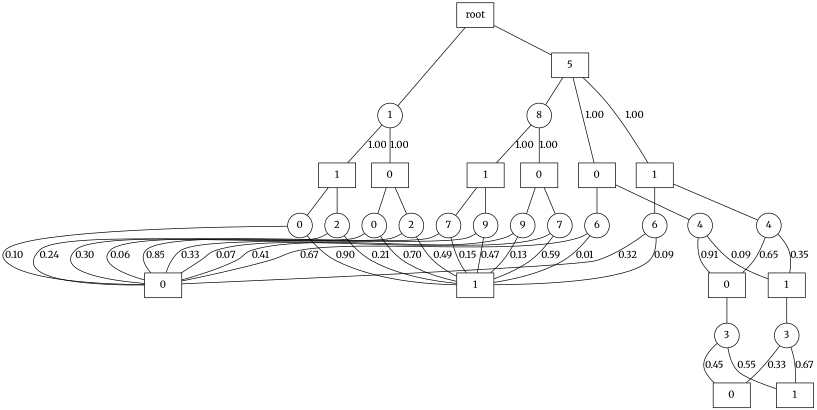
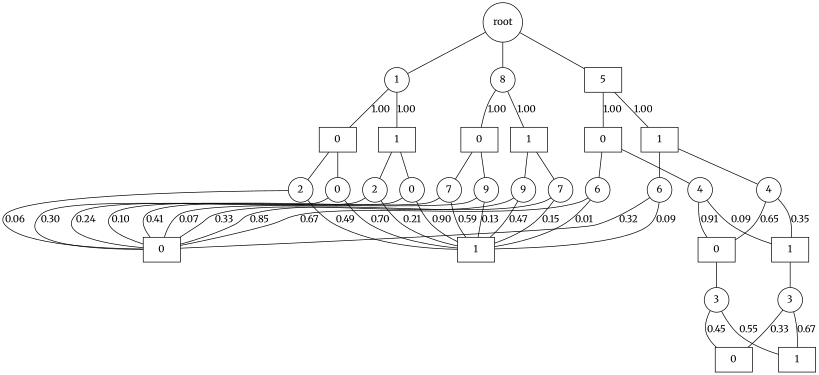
node "root": shape box -> circle
edge "5" -- "8": now "root" -- "8"
